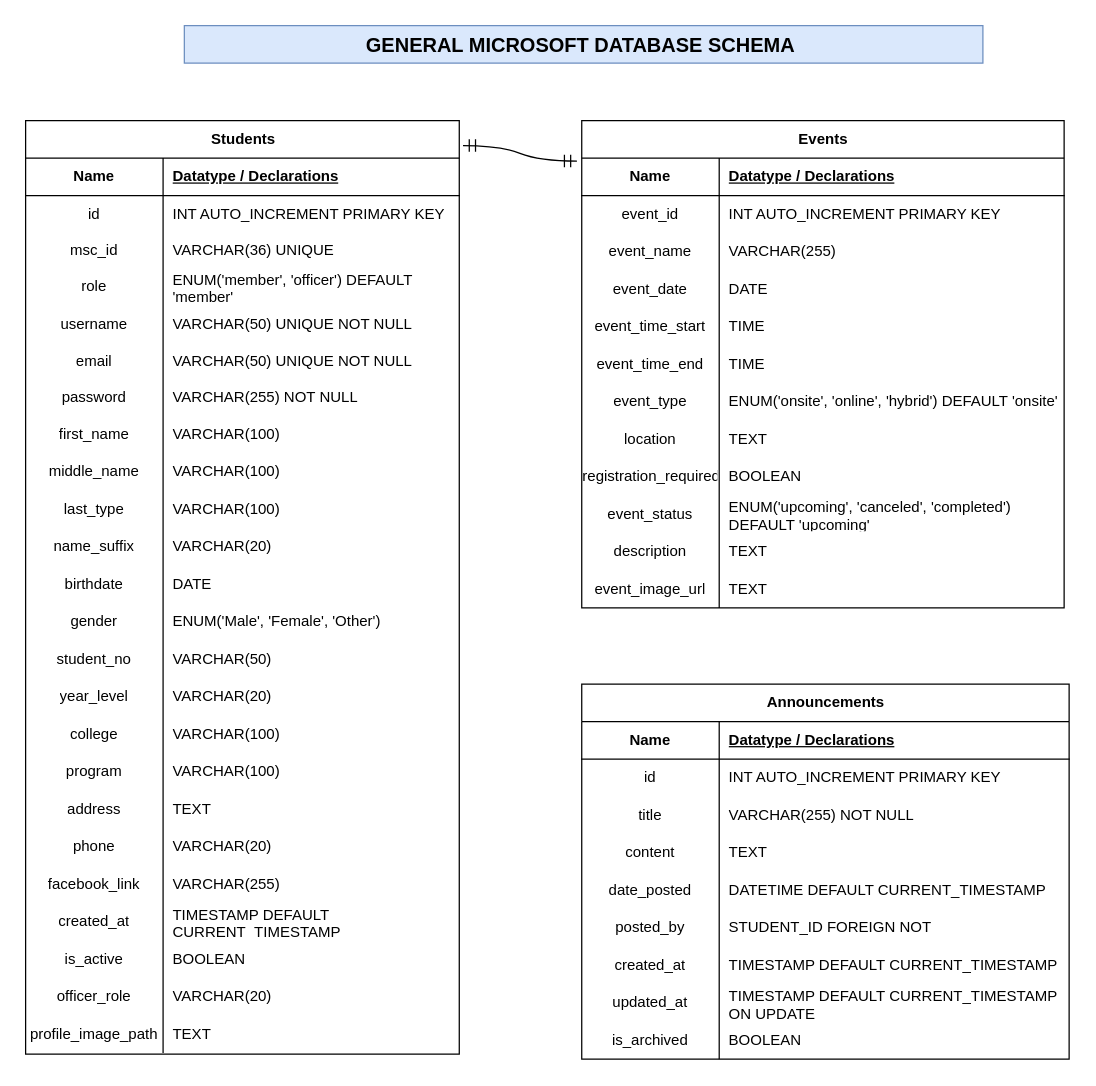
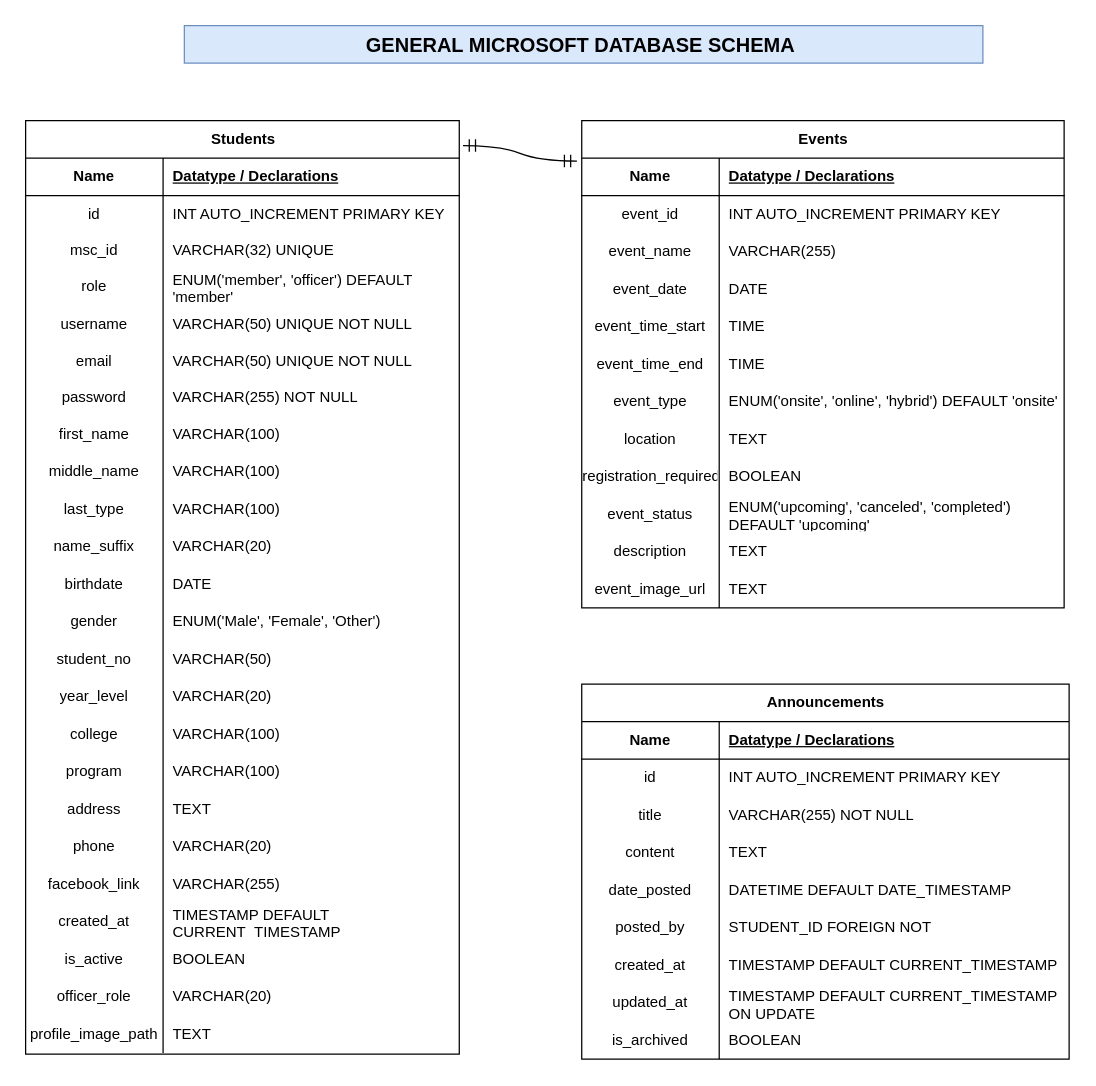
node "VARCHAR(36) UNIQUE": label "VARCHAR(36) UNIQUE" -> "VARCHAR(32) UNIQUE"
node "DATETIME DEFAULT CURRENT_TIMESTAMP": label "DATETIME DEFAULT CURRENT_TIMESTAMP" -> "DATETIME DEFAULT DATE_TIMESTAMP"
